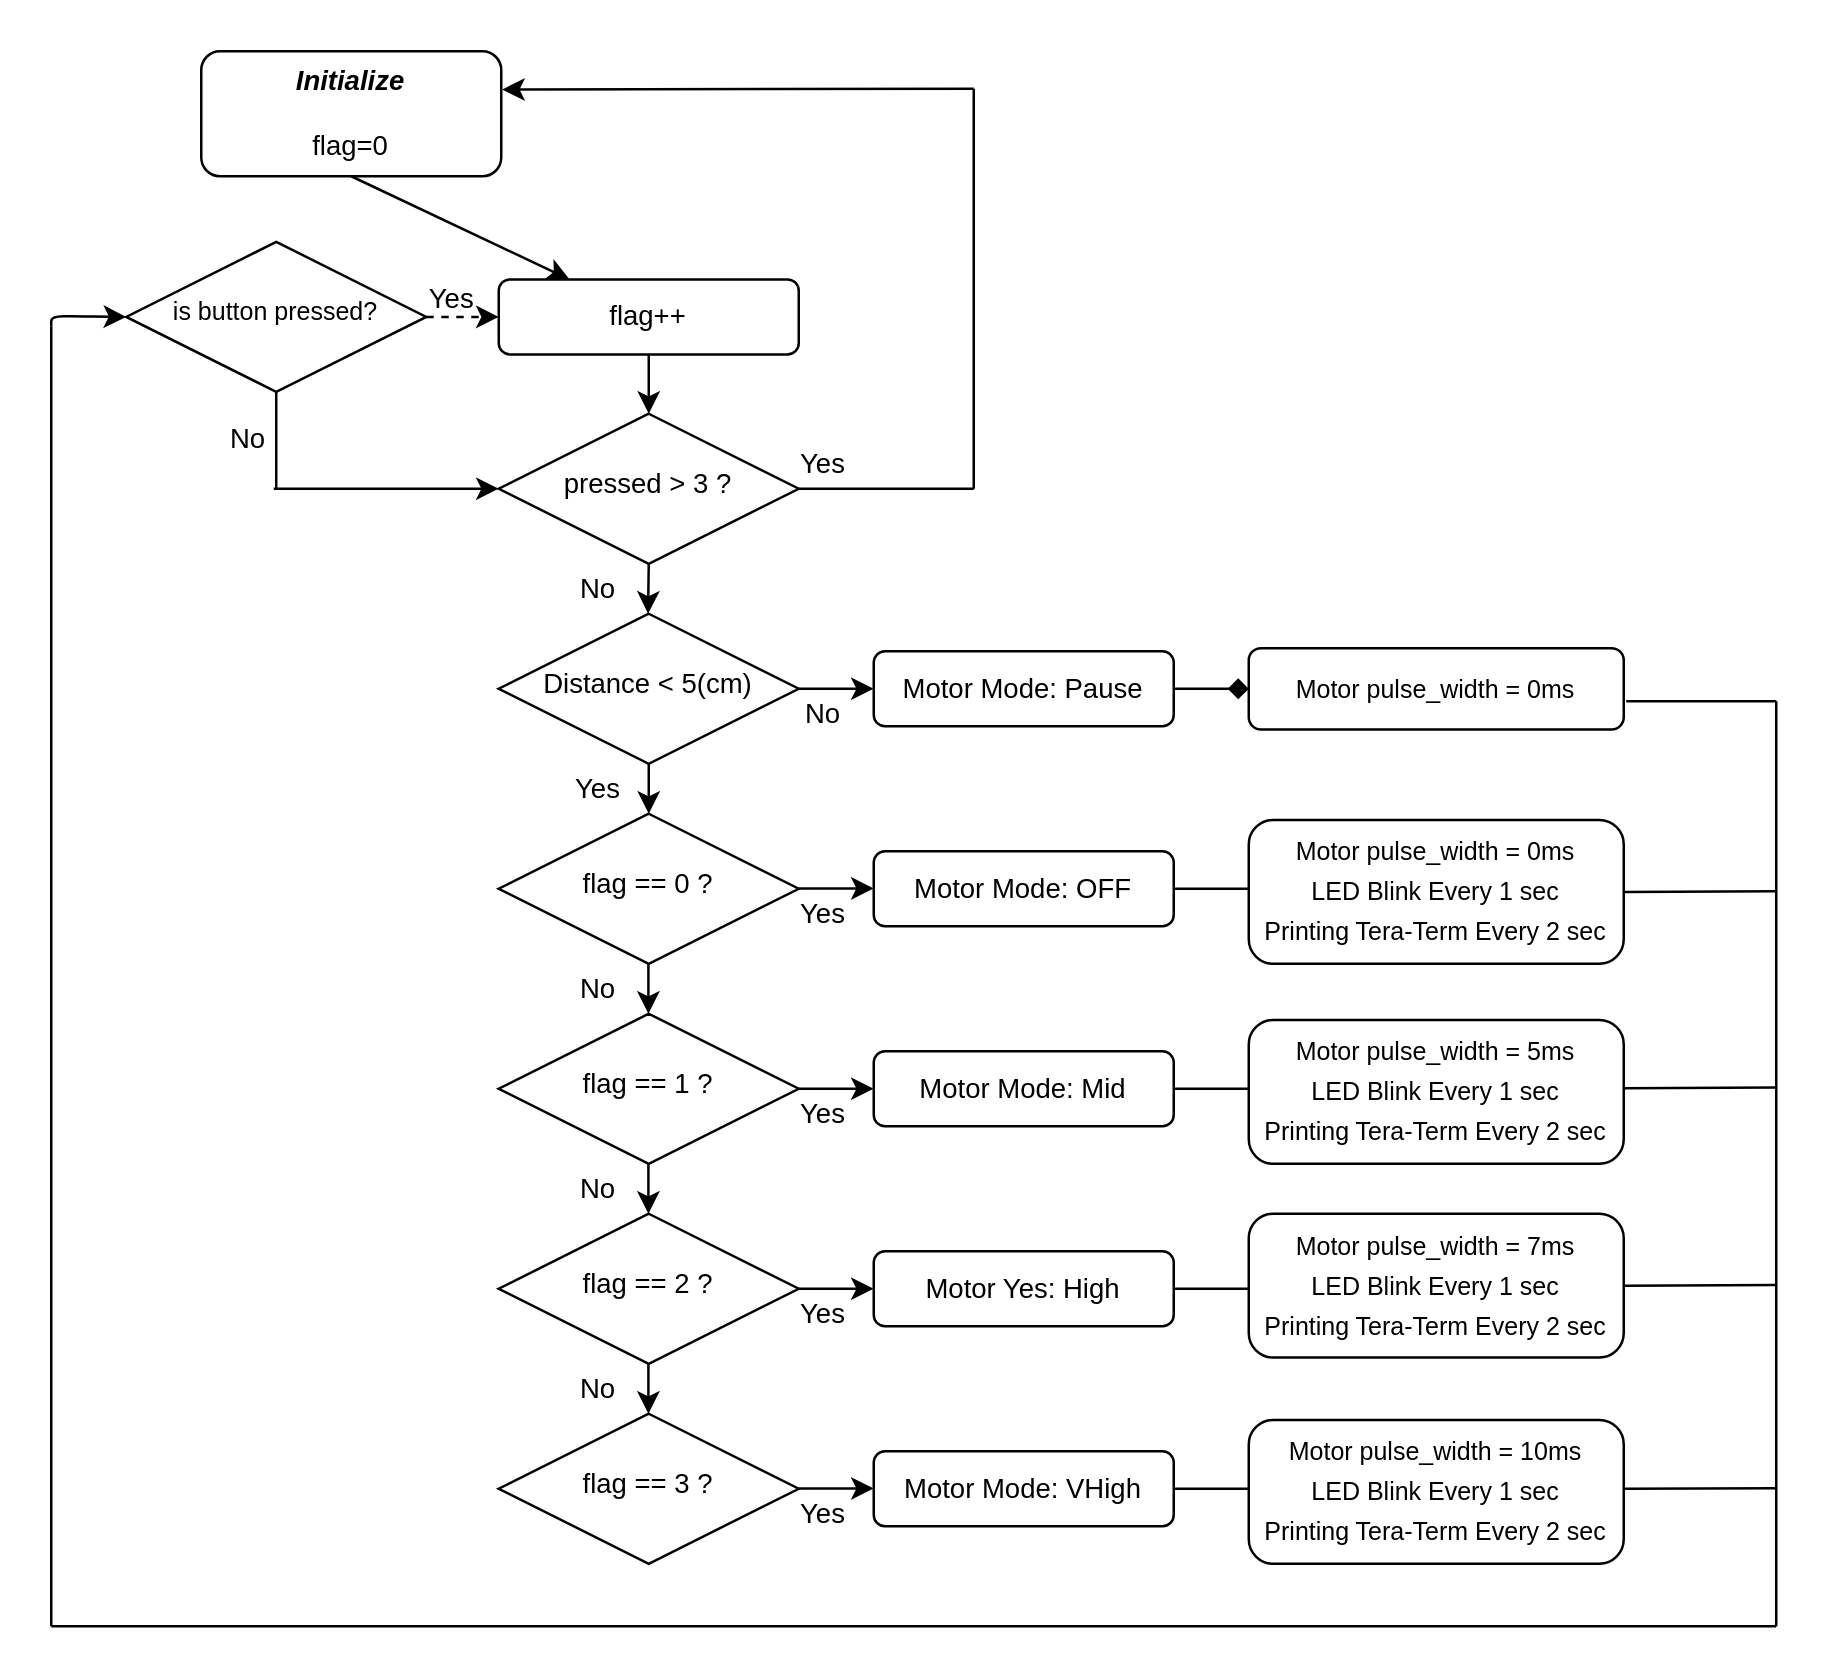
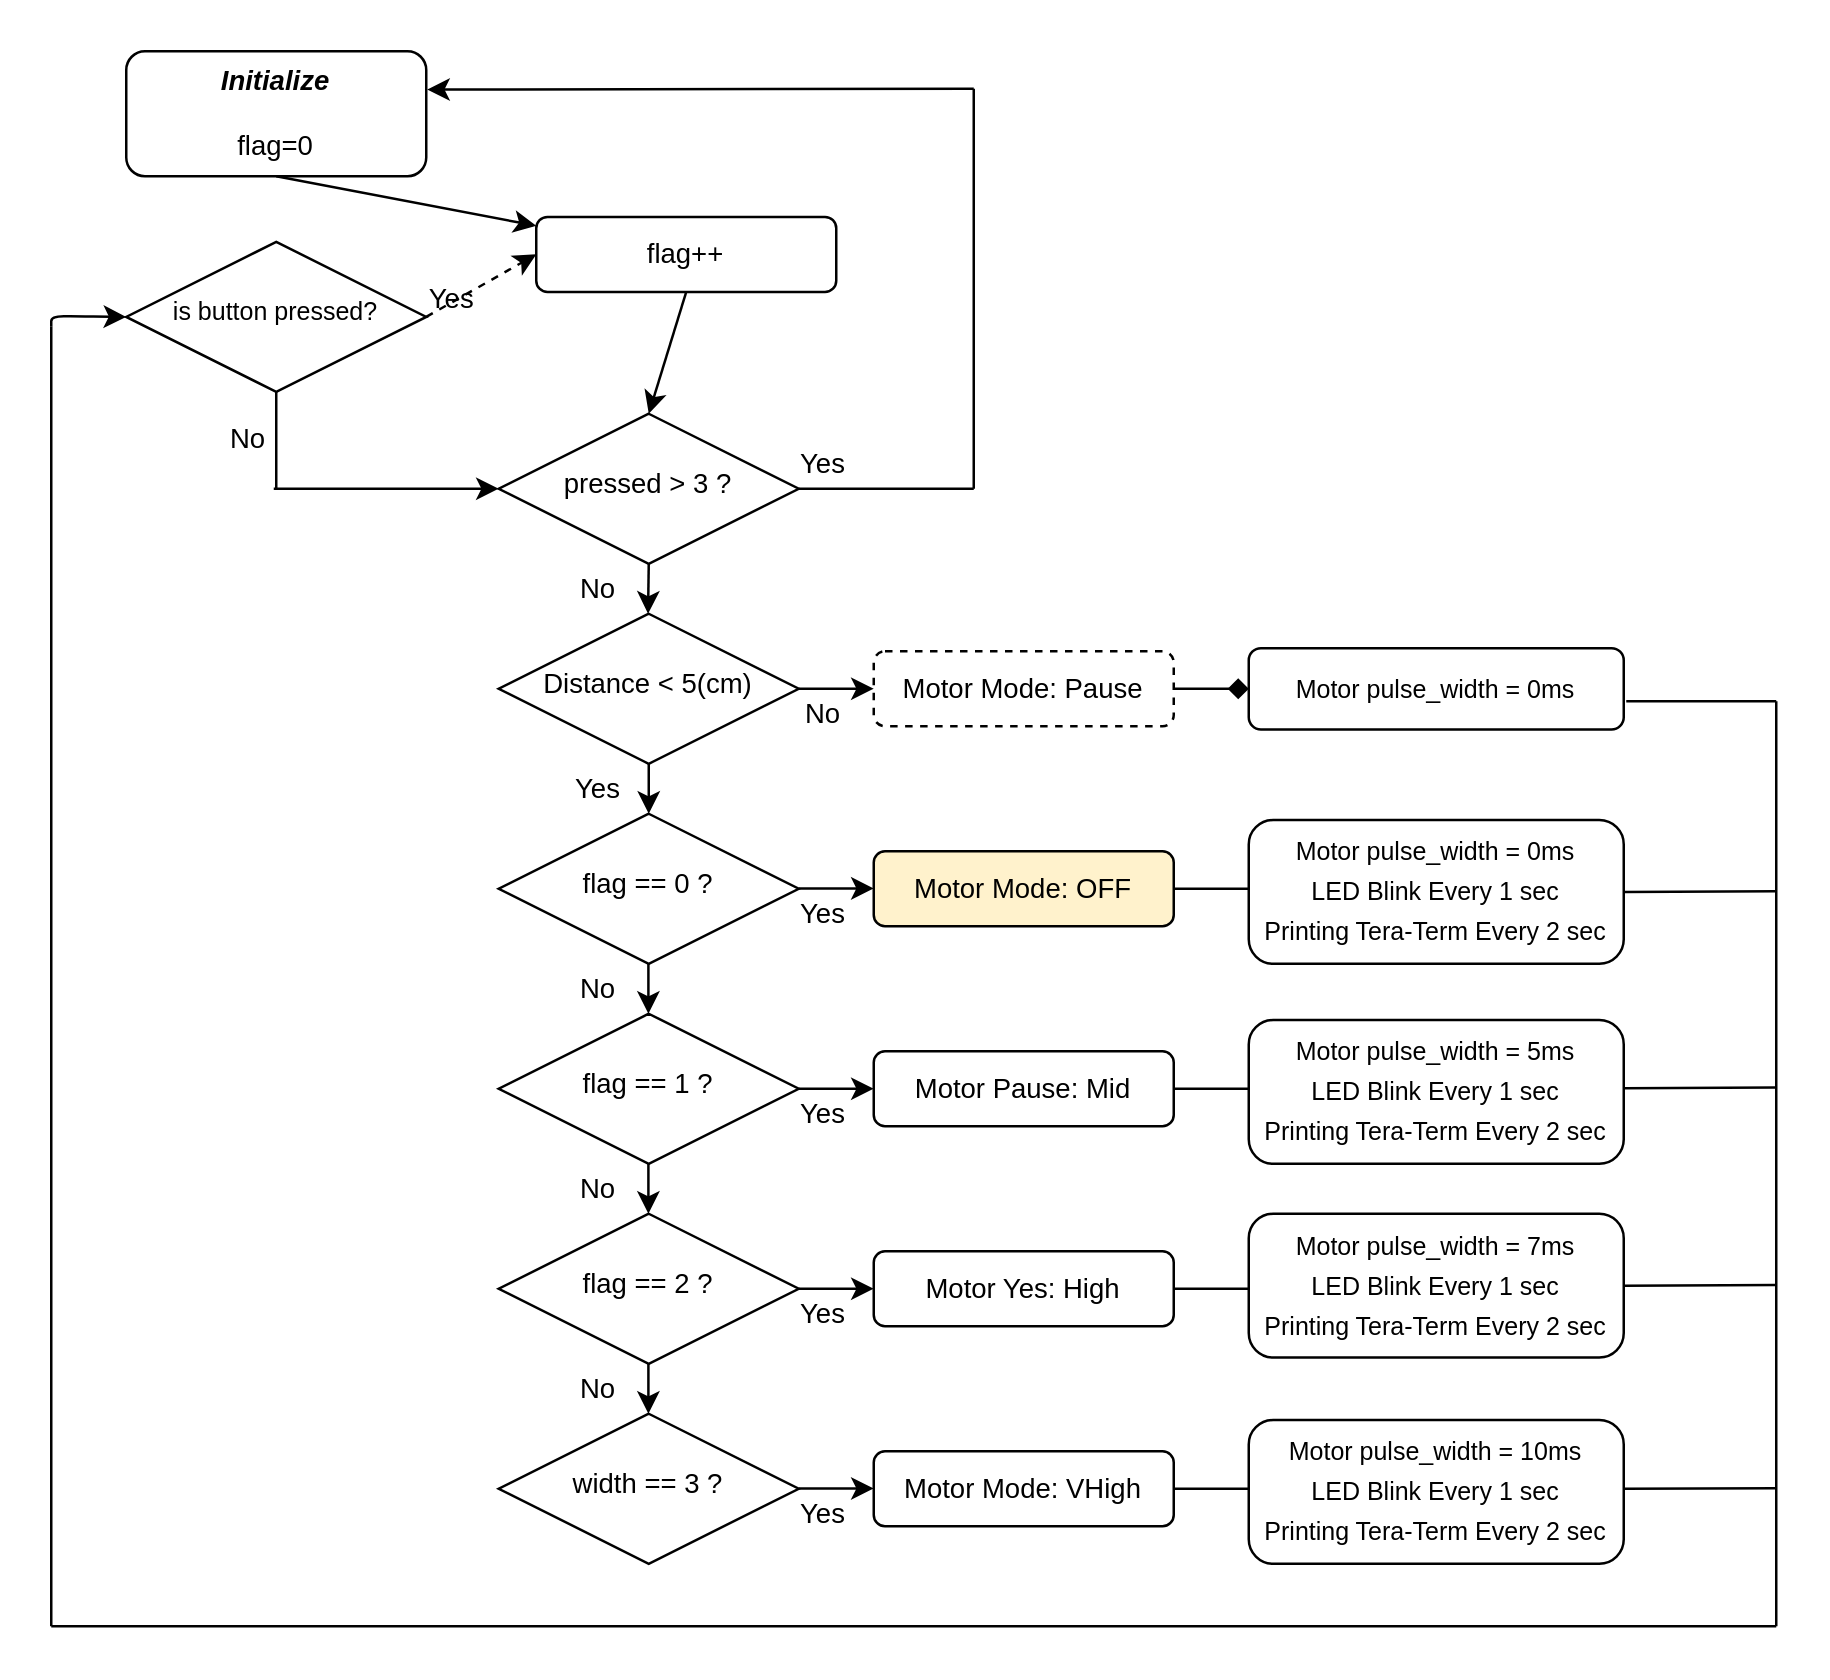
node "Initializeflag=0": moved (351, 114) -> (276, 114)
node "flag++": moved (649, 317) -> (686, 254)
node "Motor Mode: Pause": style solid -> dashed
node "Motor Mode: OFF": fillcolor #ffffff -> #fff2cc
node "Motor Mode: Mid": label "Motor Mode: Mid" -> "Motor Pause: Mid"
node "flag == 3 ?": label "flag == 3 ?" -> "width == 3 ?"
